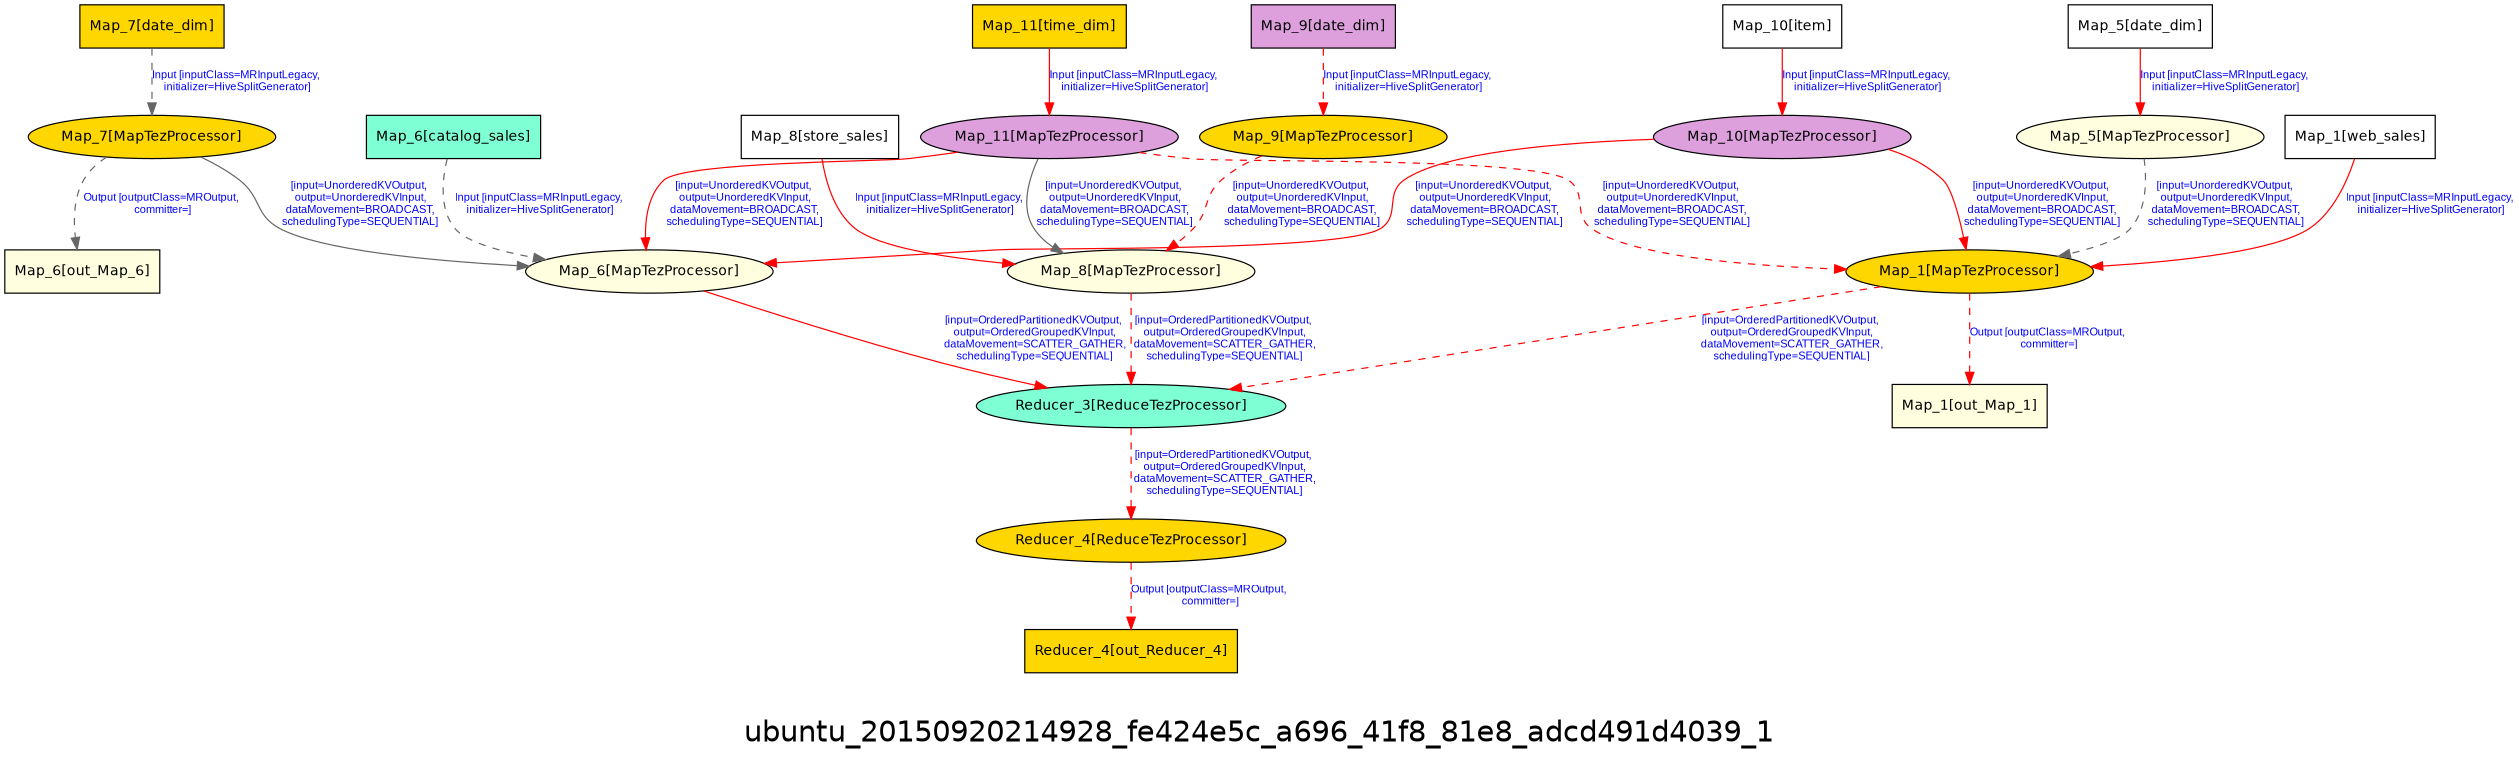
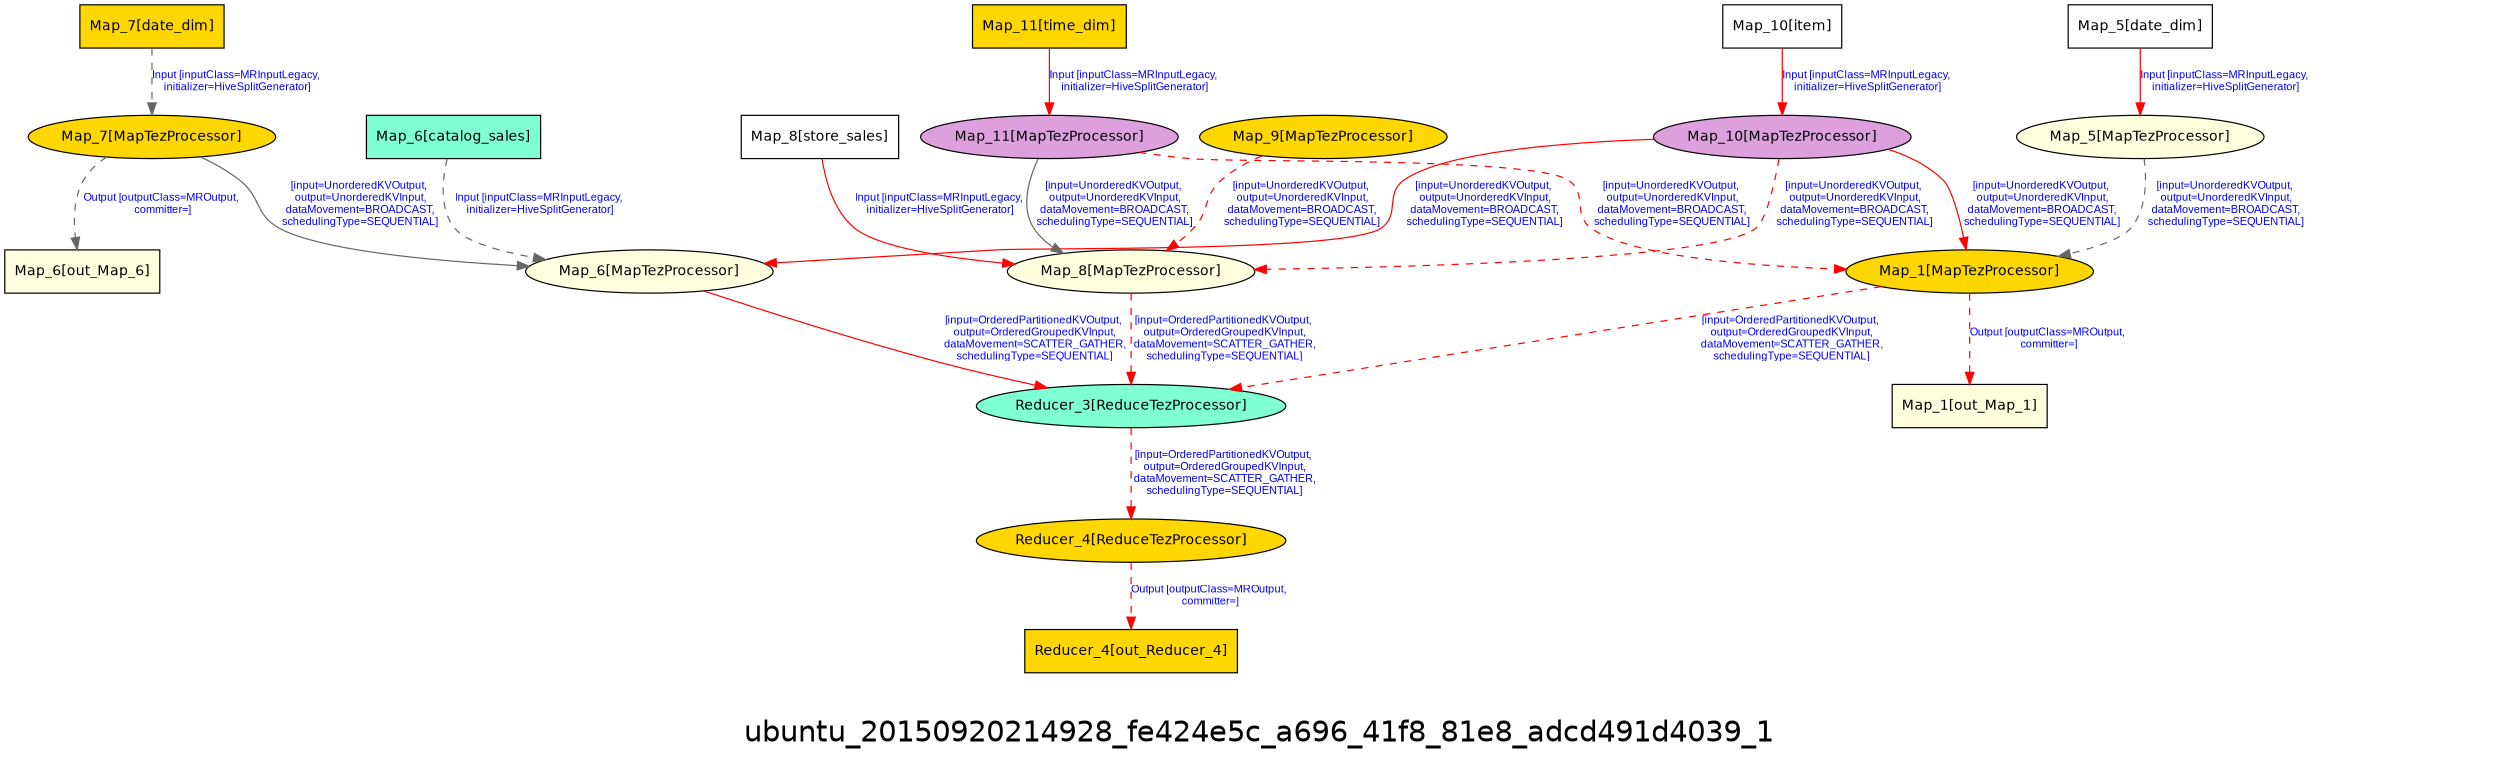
node "Map_9[date_dim]": removed
node "Map_1[web_sales]": removed
edge "Map_11[MapTezProcessor]" -> "Map_6[MapTezProcessor]": removed, label "[input=UnorderedKVOutput, output=UnorderedKVInput, dataMovement=BROADCAST, schedulingType=SEQUENTIAL]"
edge "Map_10[MapTezProcessor]" -> "Map_8[MapTezProcessor]": added, label "[input=UnorderedKVOutput, output=UnorderedKVInput, dataMovement=BROADCAST, schedulingType=SEQUENTIAL]"
